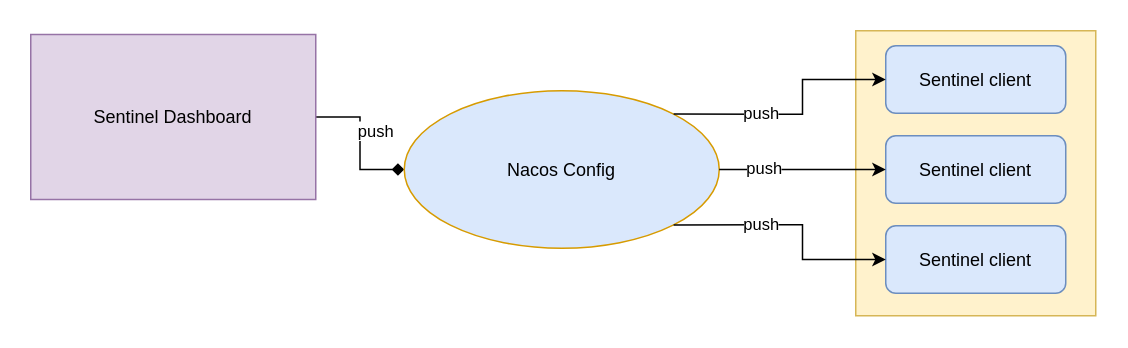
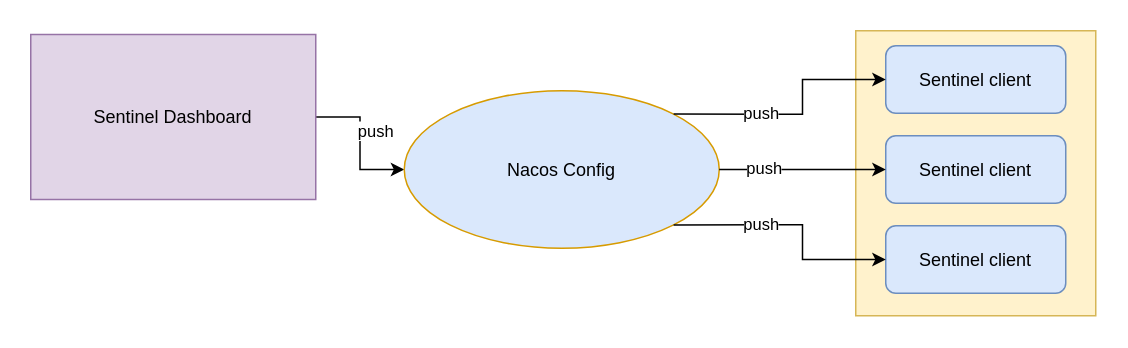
edge "Sentinel Dashboard" -> "Nacos Config": arrowhead diamond -> classic
